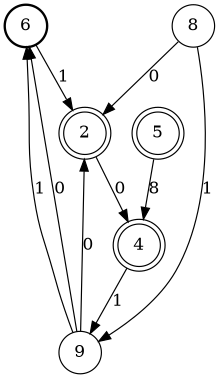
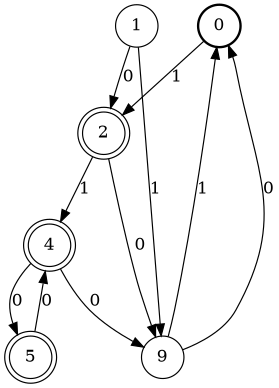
node "6": label "6" -> "0"
node "8": label "8" -> "1"
edge "2" -> "4": label "0" -> "1"
edge "5" -> "4": label "8" -> "0"
edge "9" -> "2": reversed
edge "4" -> "5": added, label "0"
edge "4" -> "9": label "1" -> "0"
